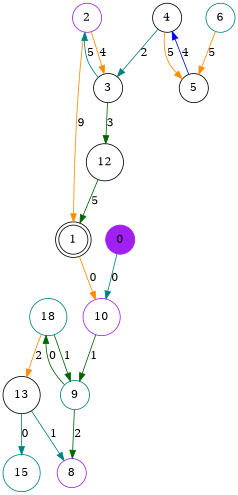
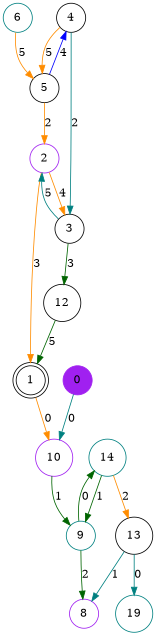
edge "5" -> "2": added, label "2"
edge "2" -> "1": label "9" -> "3"
node "18": label "18" -> "14"
node "15": label "15" -> "19"
